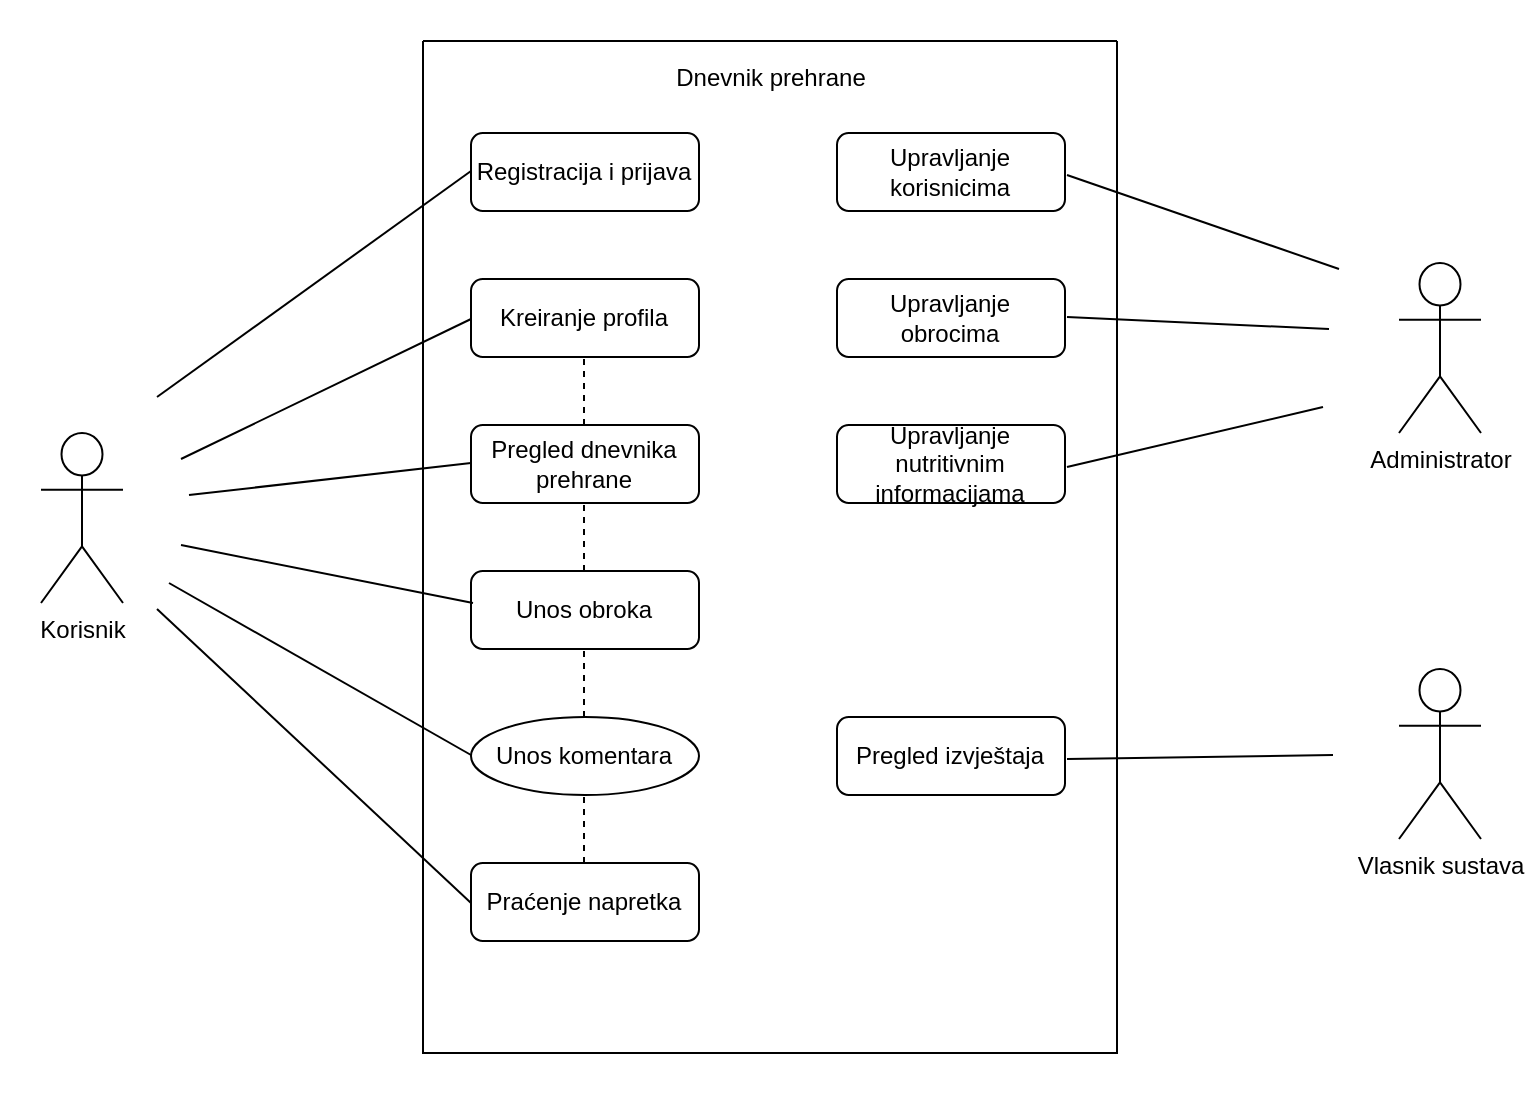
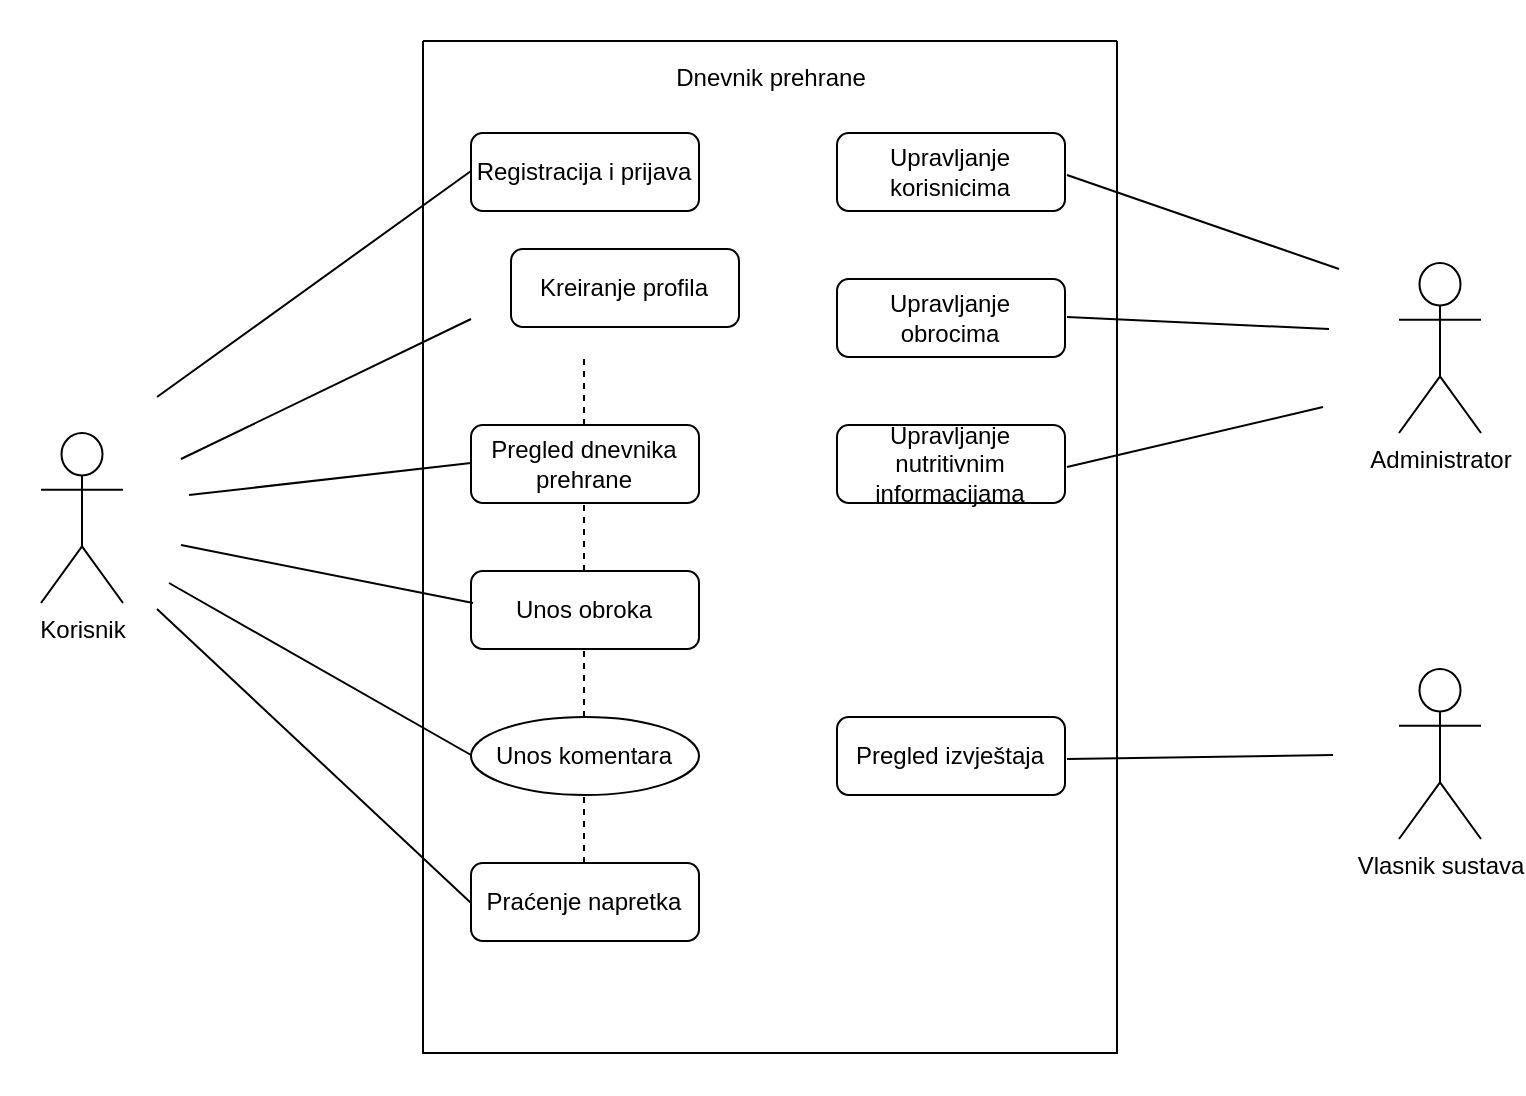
node "Kreiranje profila": moved (585, 318) -> (625, 288)
